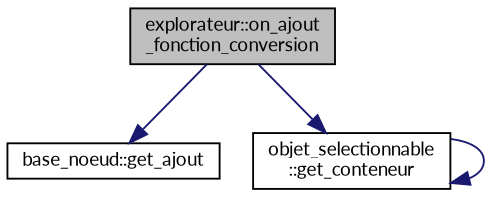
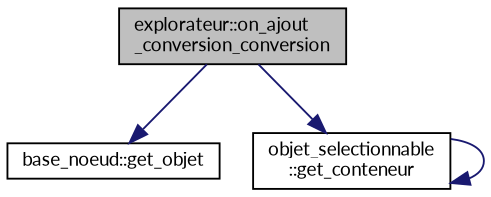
node "explorateur::on_ajout _fonction_conversion": label "explorateur::on_ajout _fonction_conversion" -> "explorateur::on_ajout _conversion_conversion"
node "base_noeud::get_ajout": label "base_noeud::get_ajout" -> "base_noeud::get_objet"
